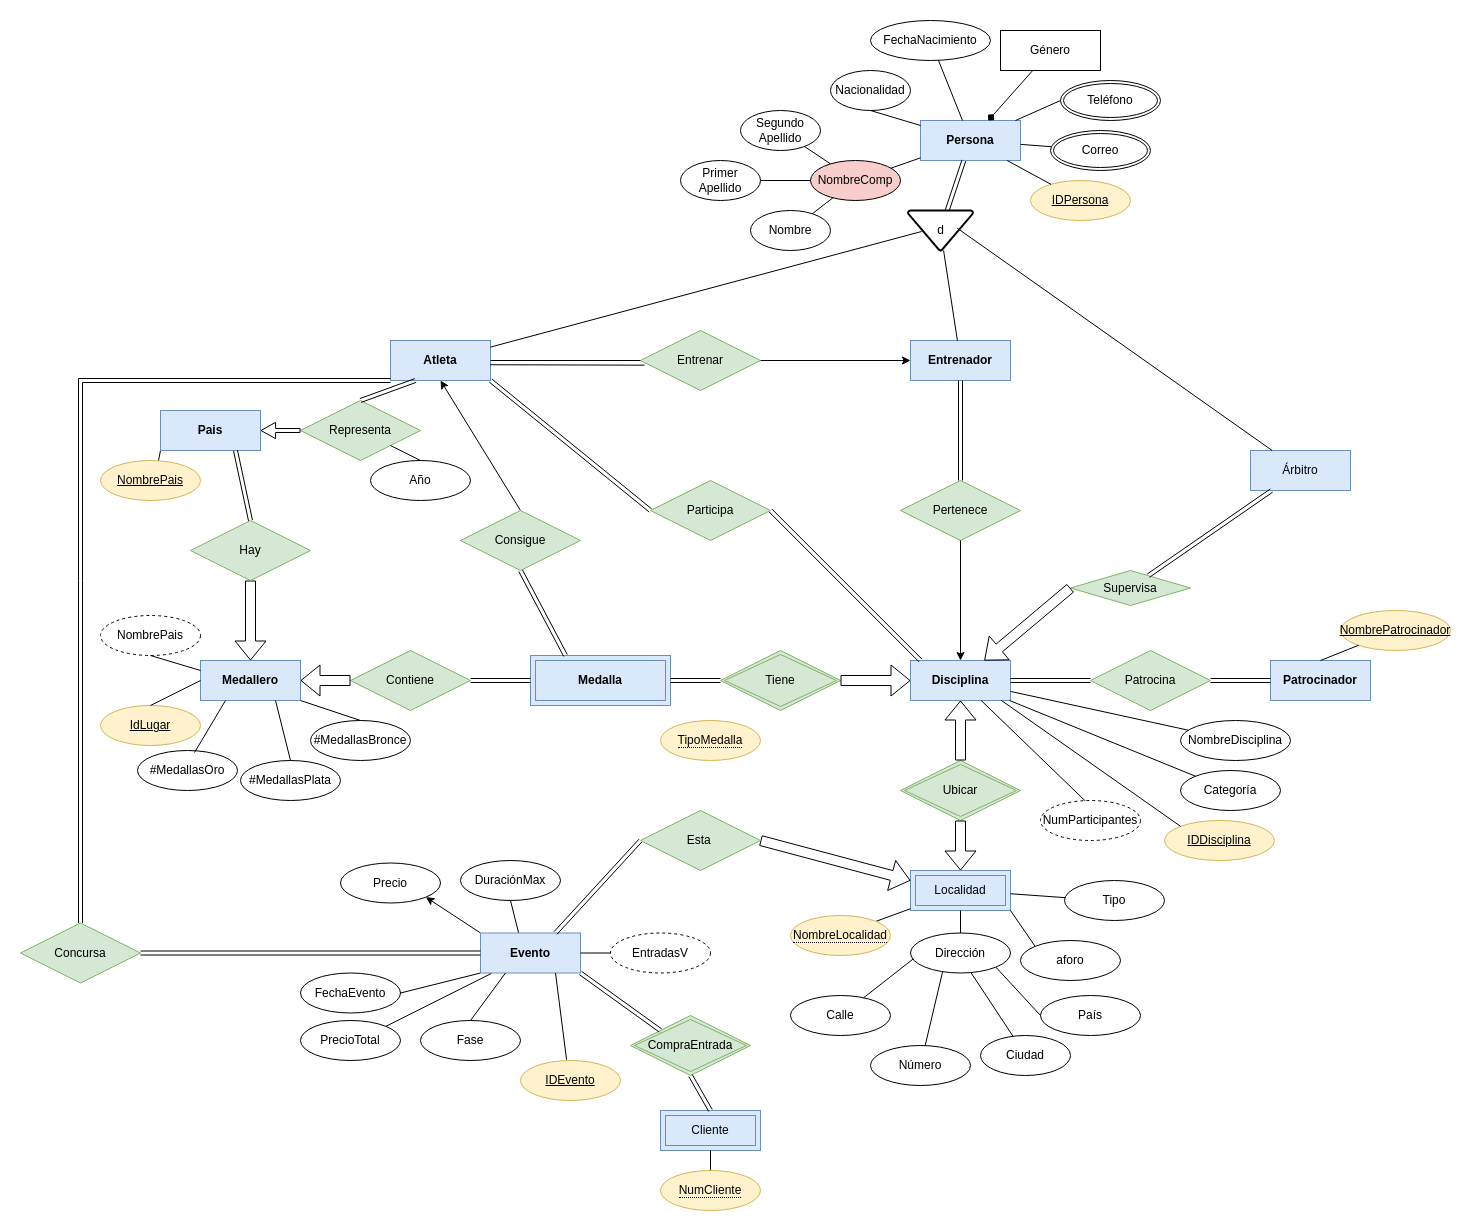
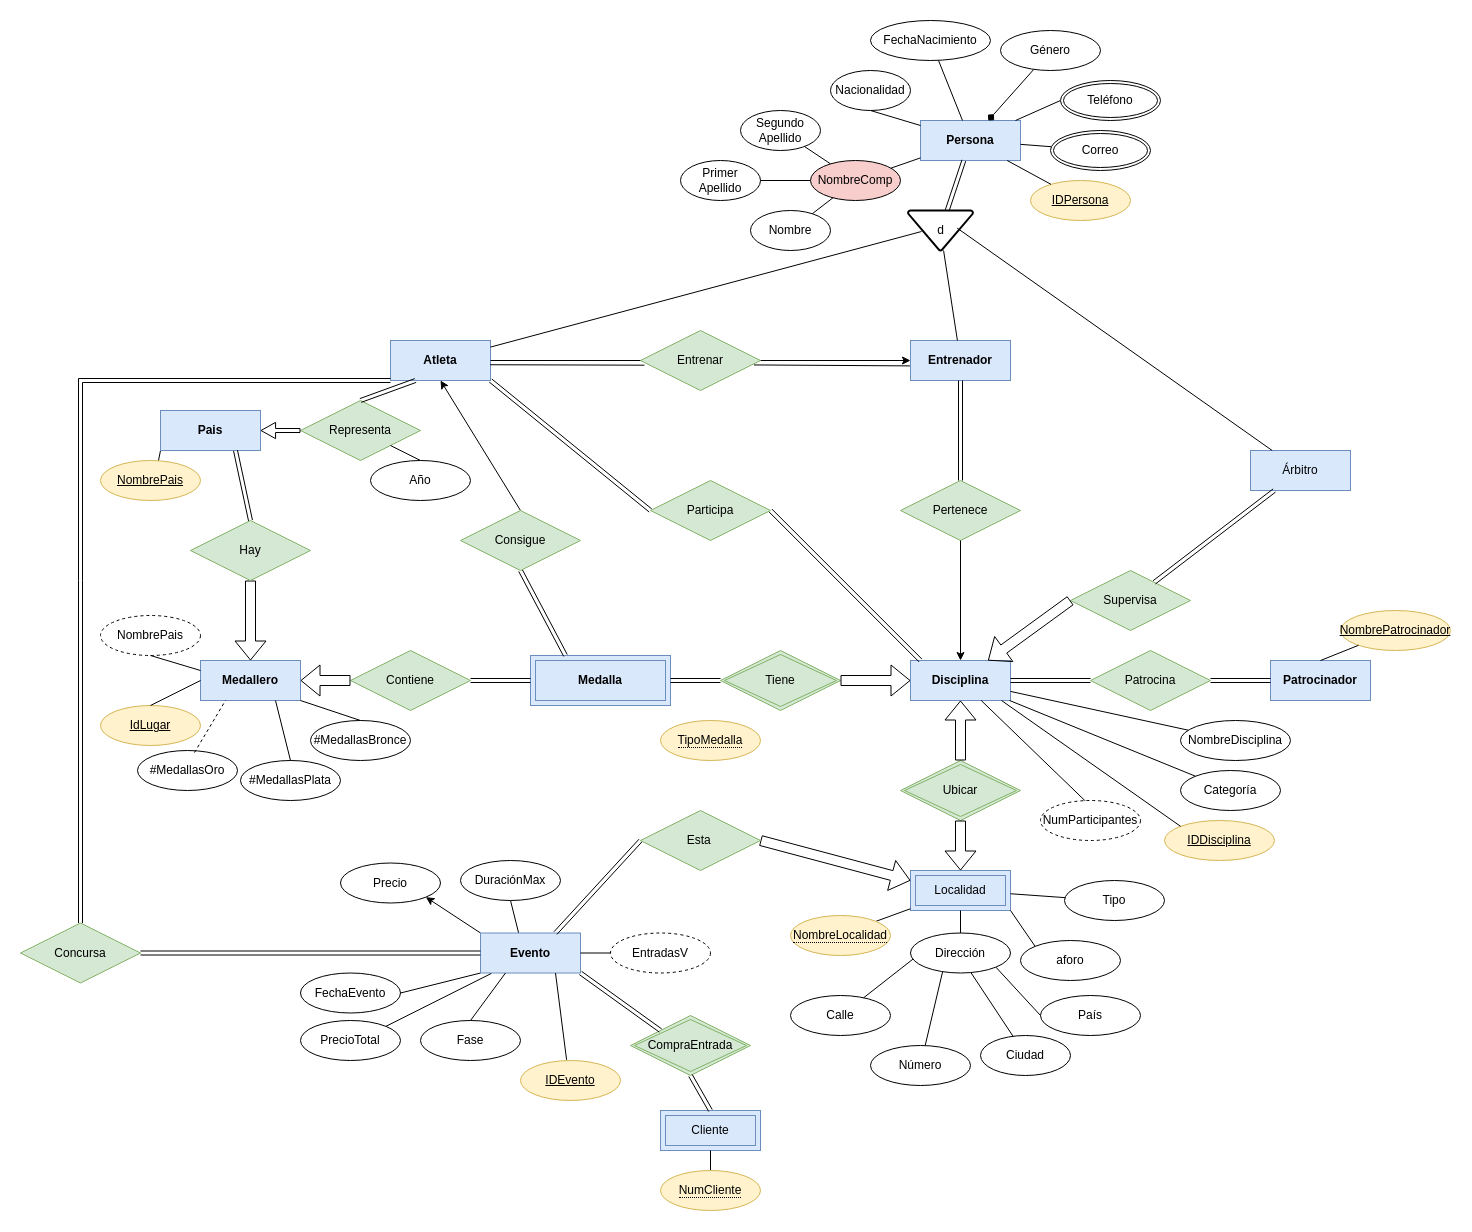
node "Género": shape rectangle -> ellipse
edge "Entrenar" -- "Entrenador": added
node "Supervisa": size 120x35 -> 120x60
edge "Medallero" -- "#MedallasOro": style solid -> dashed
